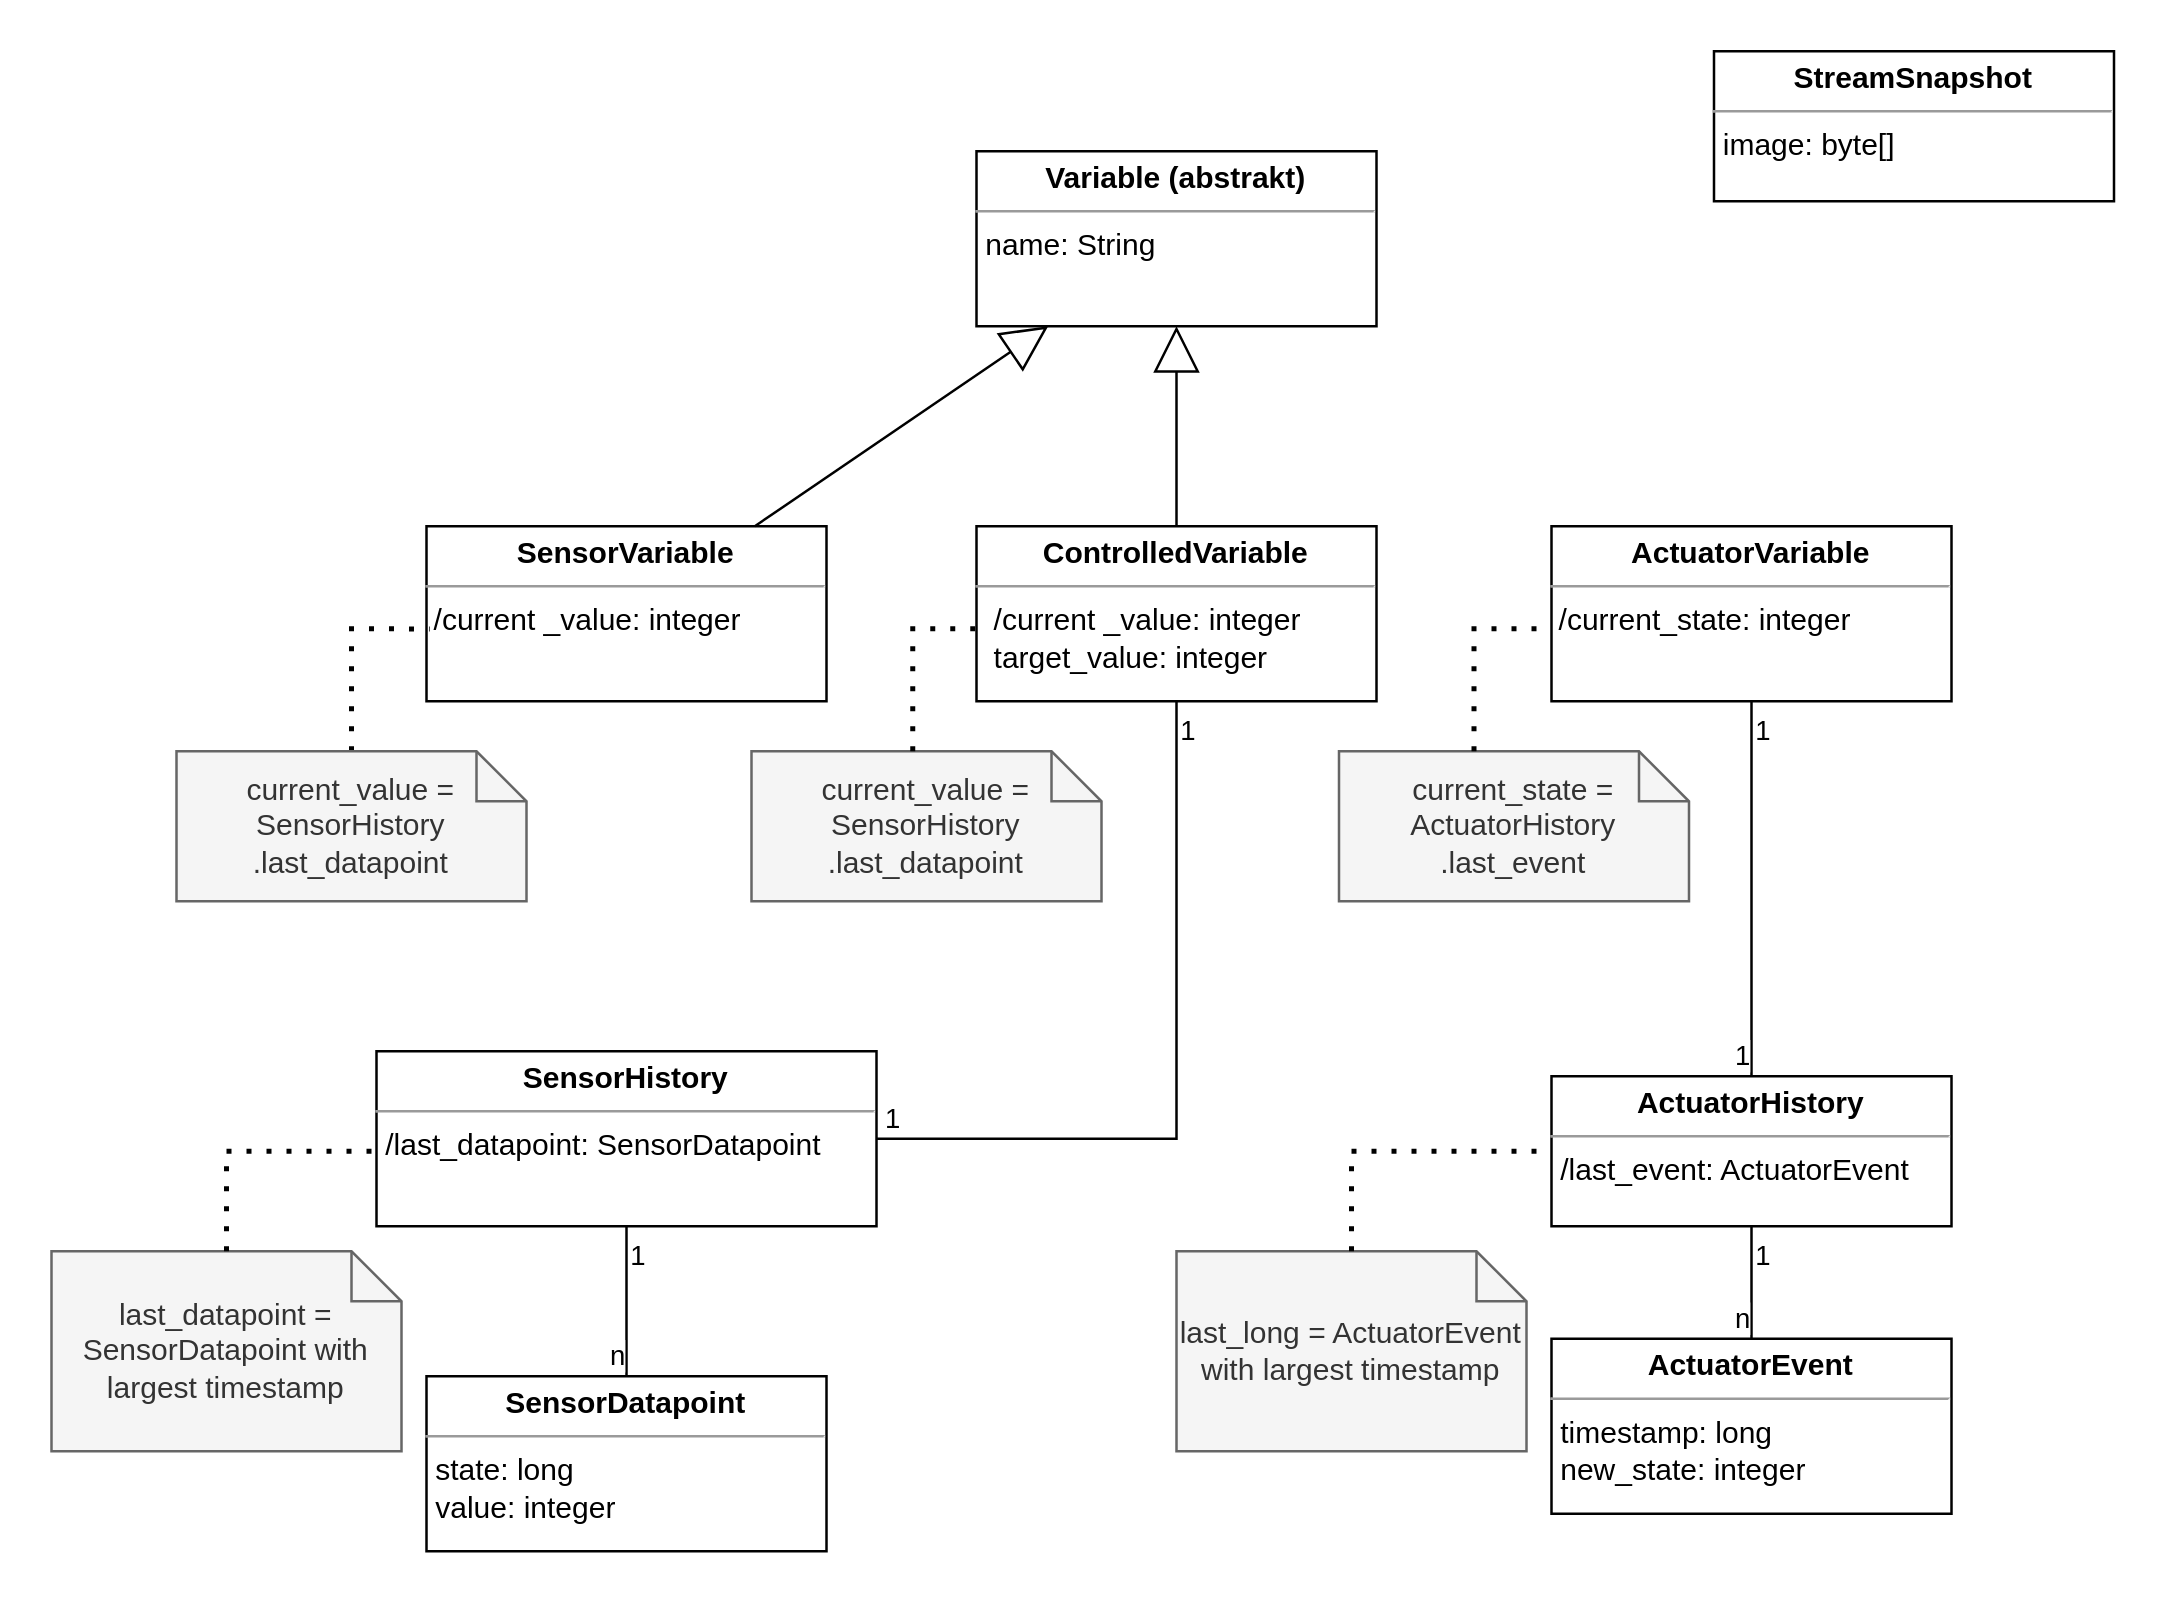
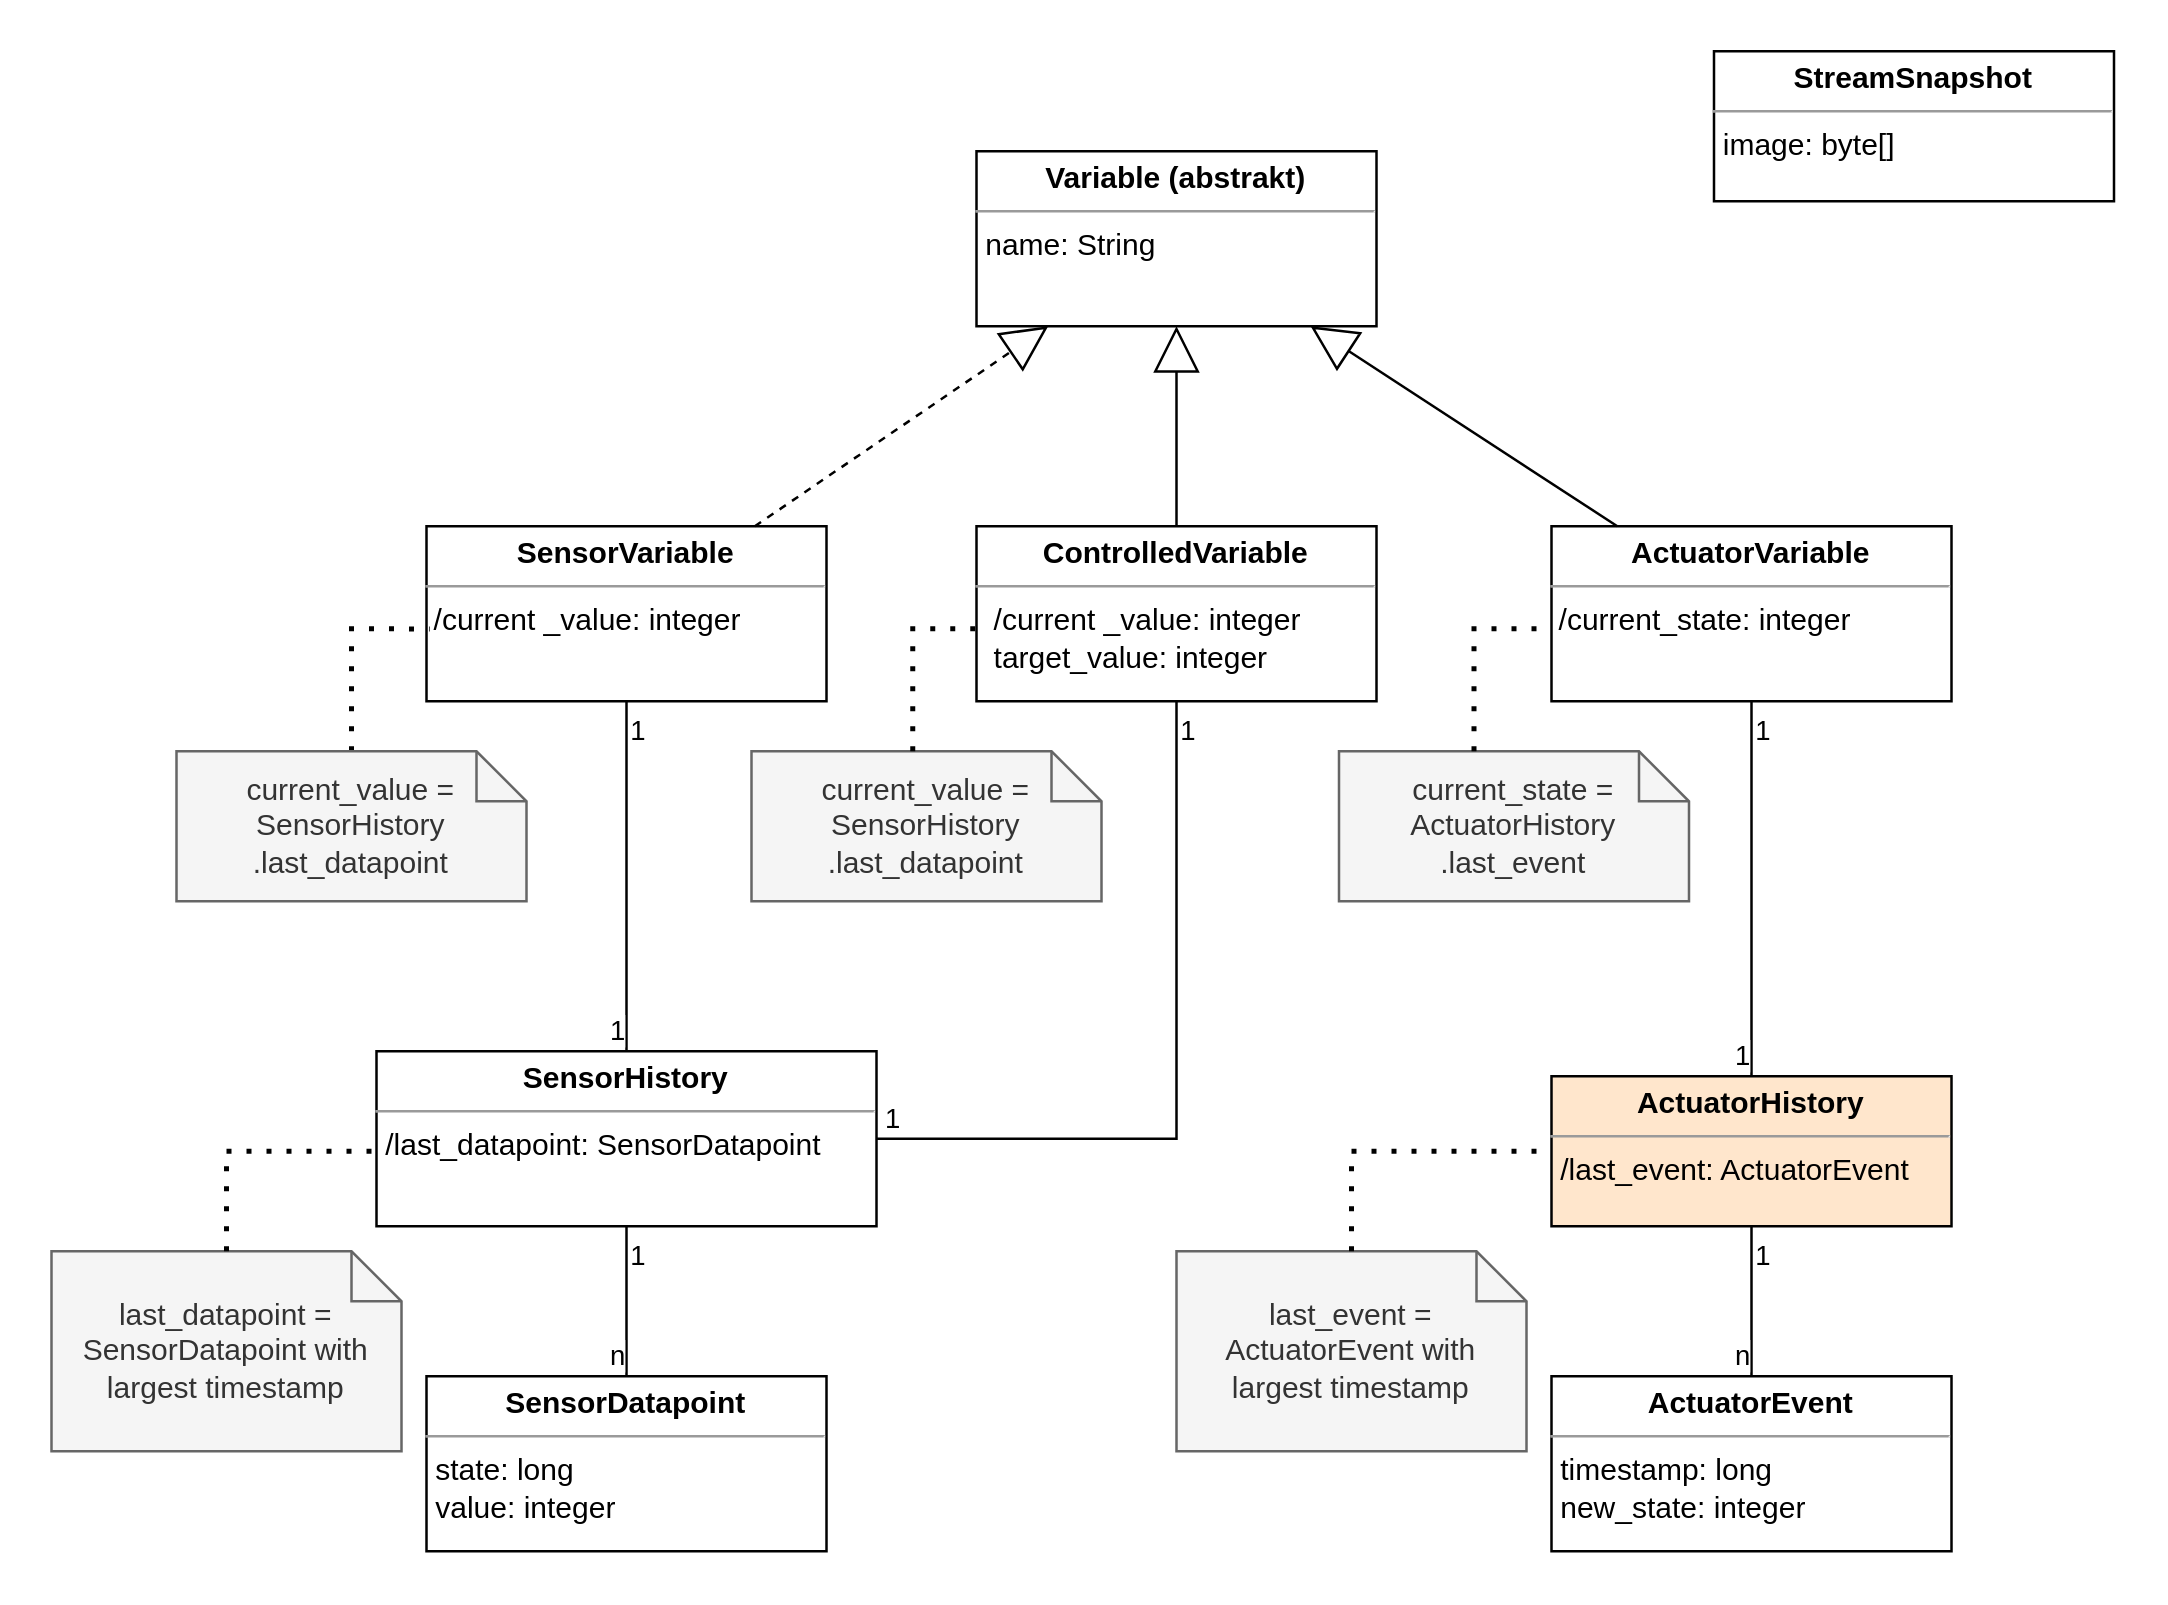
edge "SensorVariable /current _value: integer" -> "Variable (abstrakt) name: String": style solid -> dashed
edge "ActuatorVariable /current_state: integer" -> "Variable (abstrakt) name: String": added
edge "SensorVariable /current _value: integer" -- "SensorHistory /last_datapoint: SensorDatapoint": added, labels "1", "1"
node "ActuatorHistory /last_event: ActuatorEvent": fillcolor #ffffff -> #ffe6cc
node "last_long = ActuatorEvent with largest timestamp": label "last_long = ActuatorEvent with largest timestamp" -> "last_event = ActuatorEvent with largest timestamp"
node "ActuatorEvent timestamp: long new_state: integer": moved (1751, 1426) -> (1751, 1464)
